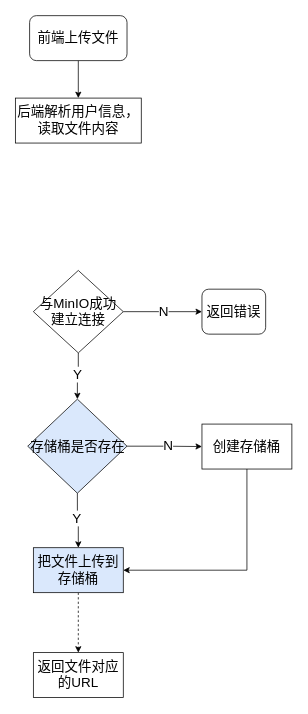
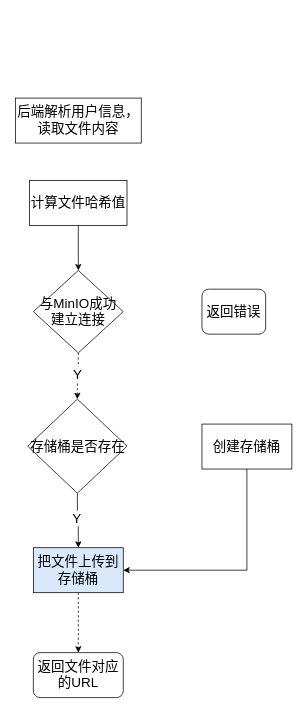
node "前端上传文件": removed
edge "前端上传文件" -> "后端解析用户信息，读取文件内容": removed
node "计算文件哈希值": added
edge "计算文件哈希值" -> "与MinIO成功建立连接": added
edge "与MinIO成功建立连接" -> "返回错误": removed, label "N"
edge "与MinIO成功建立连接" -> "存储桶是否存在": style solid -> dashed
node "存储桶是否存在": fillcolor #dae8fc -> #ffffff
edge "存储桶是否存在" -> "创建存储桶": removed, label "N"
node "返回文件对应的URL": shape rectangle -> rounded rectangle
